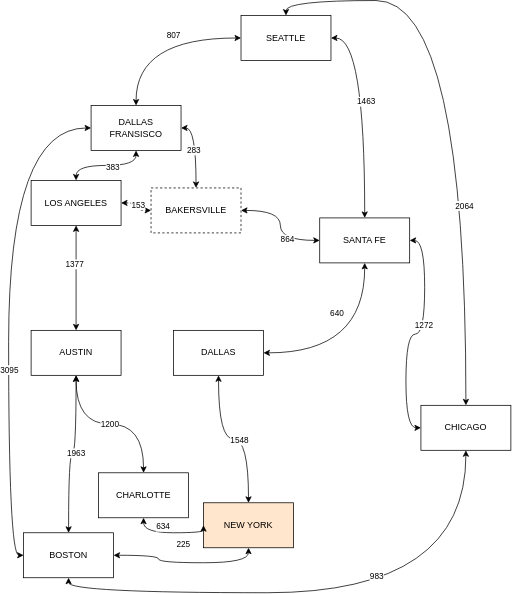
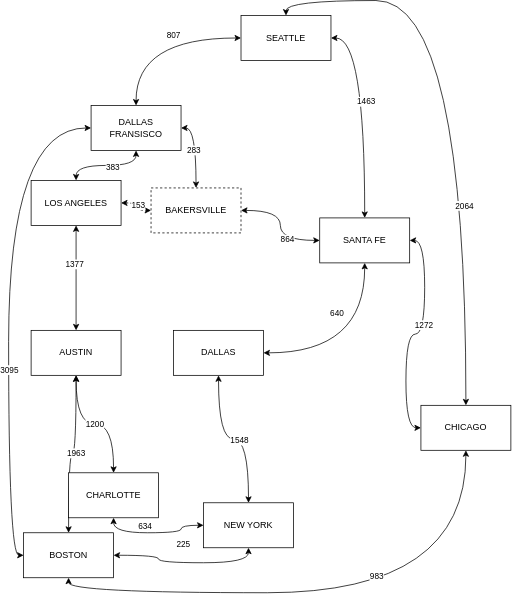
node "CHARLOTTE": moved (144, 495) -> (114, 495)
node "NEW YORK": fillcolor #ffe6cc -> #ffffff
